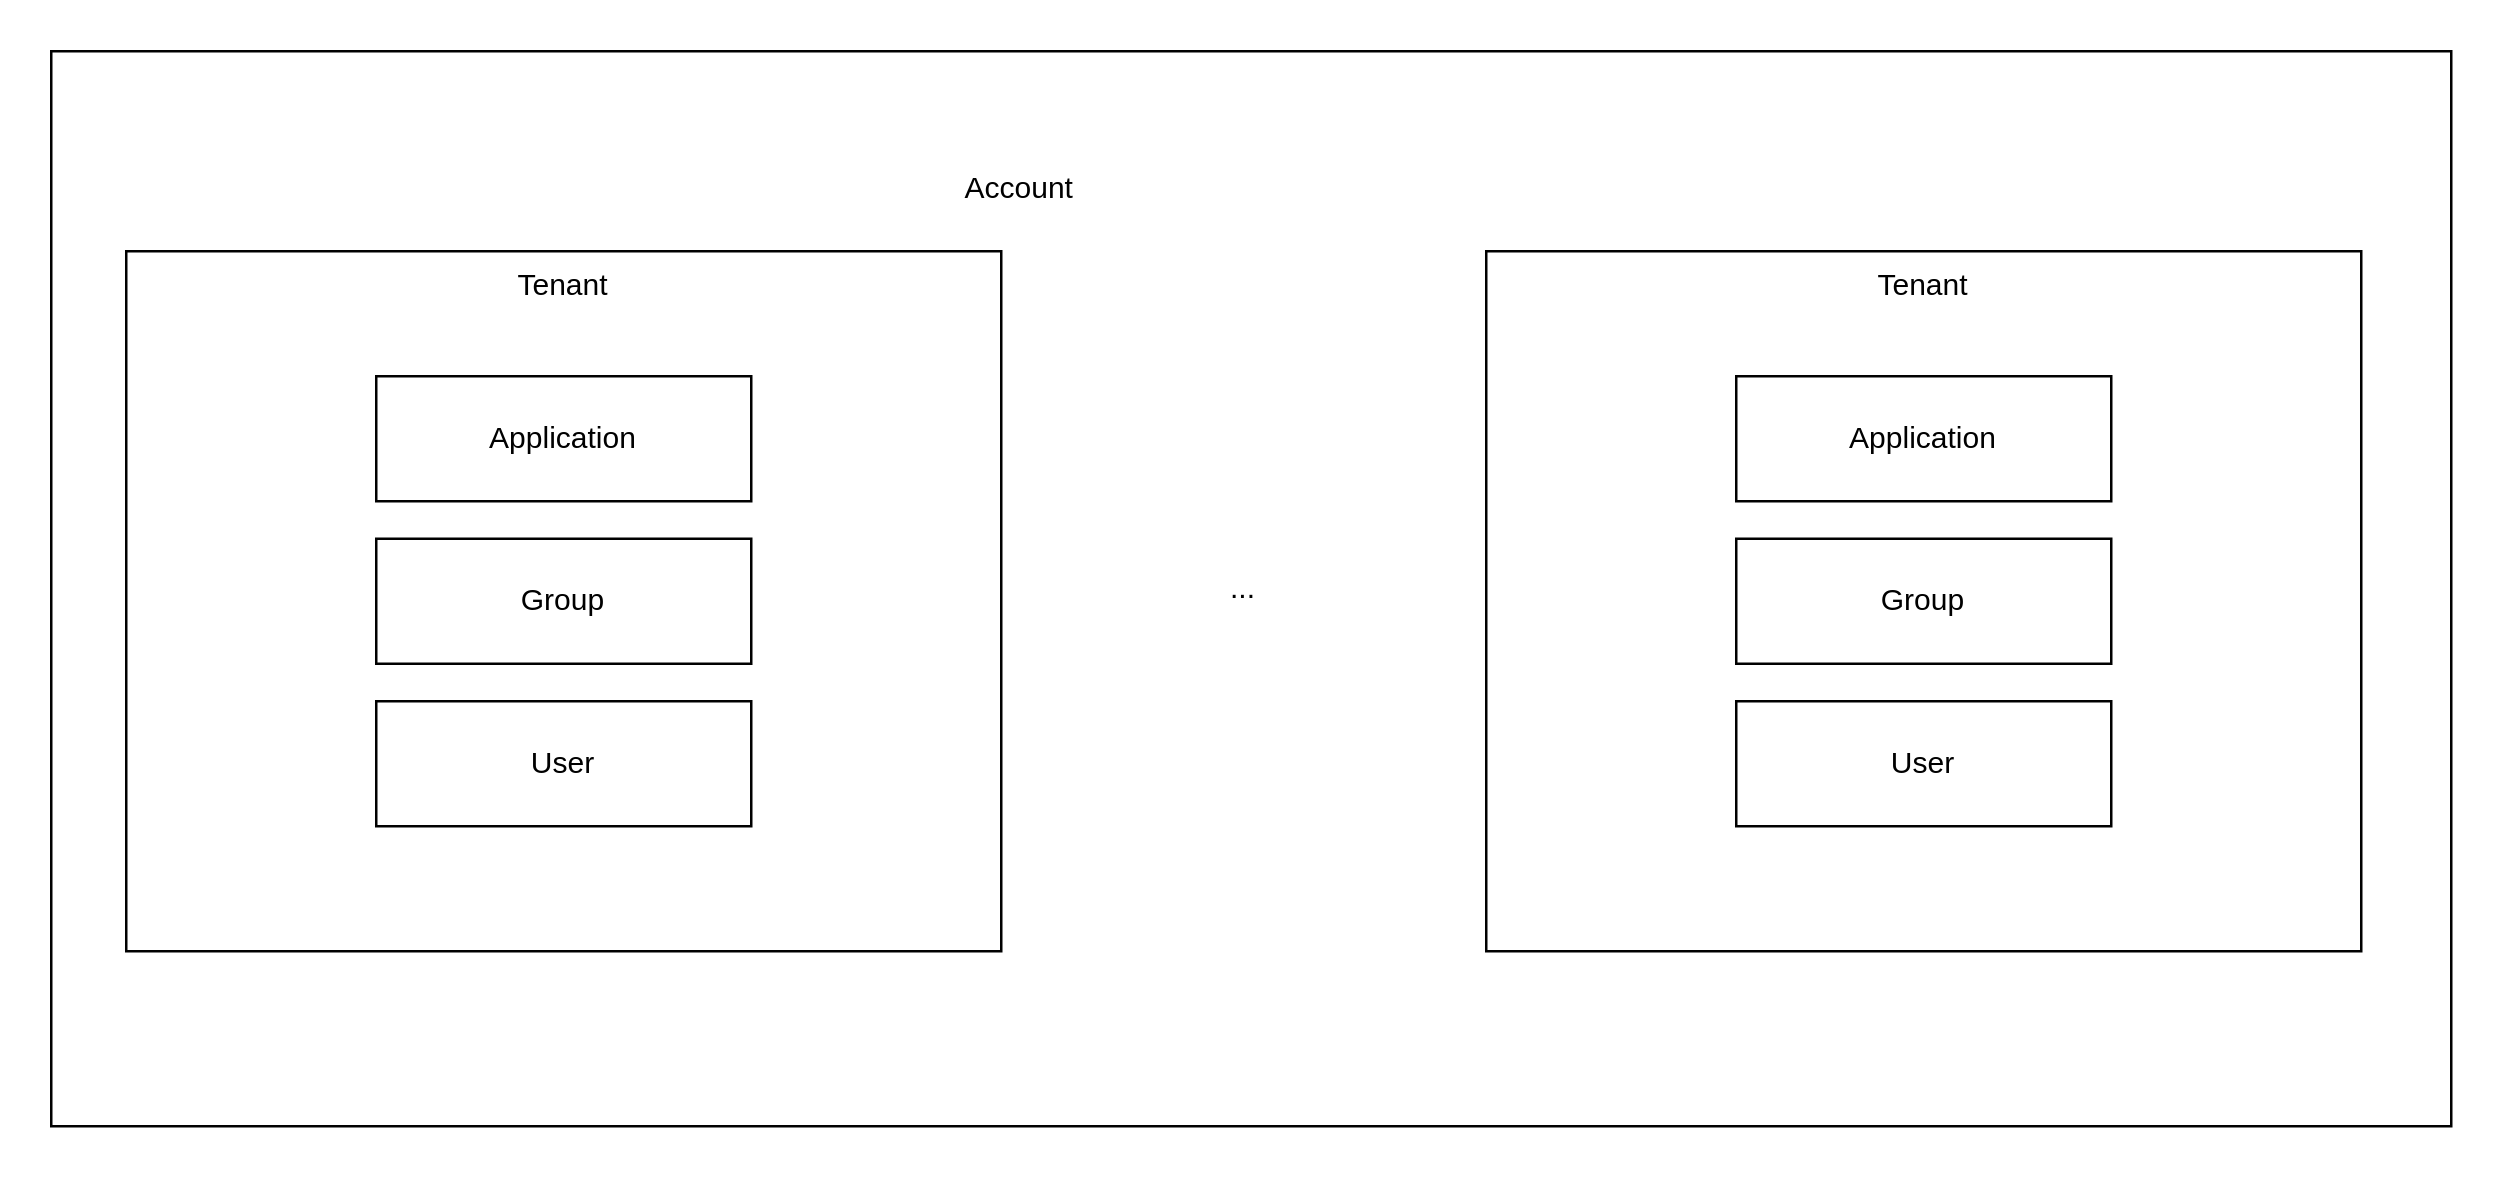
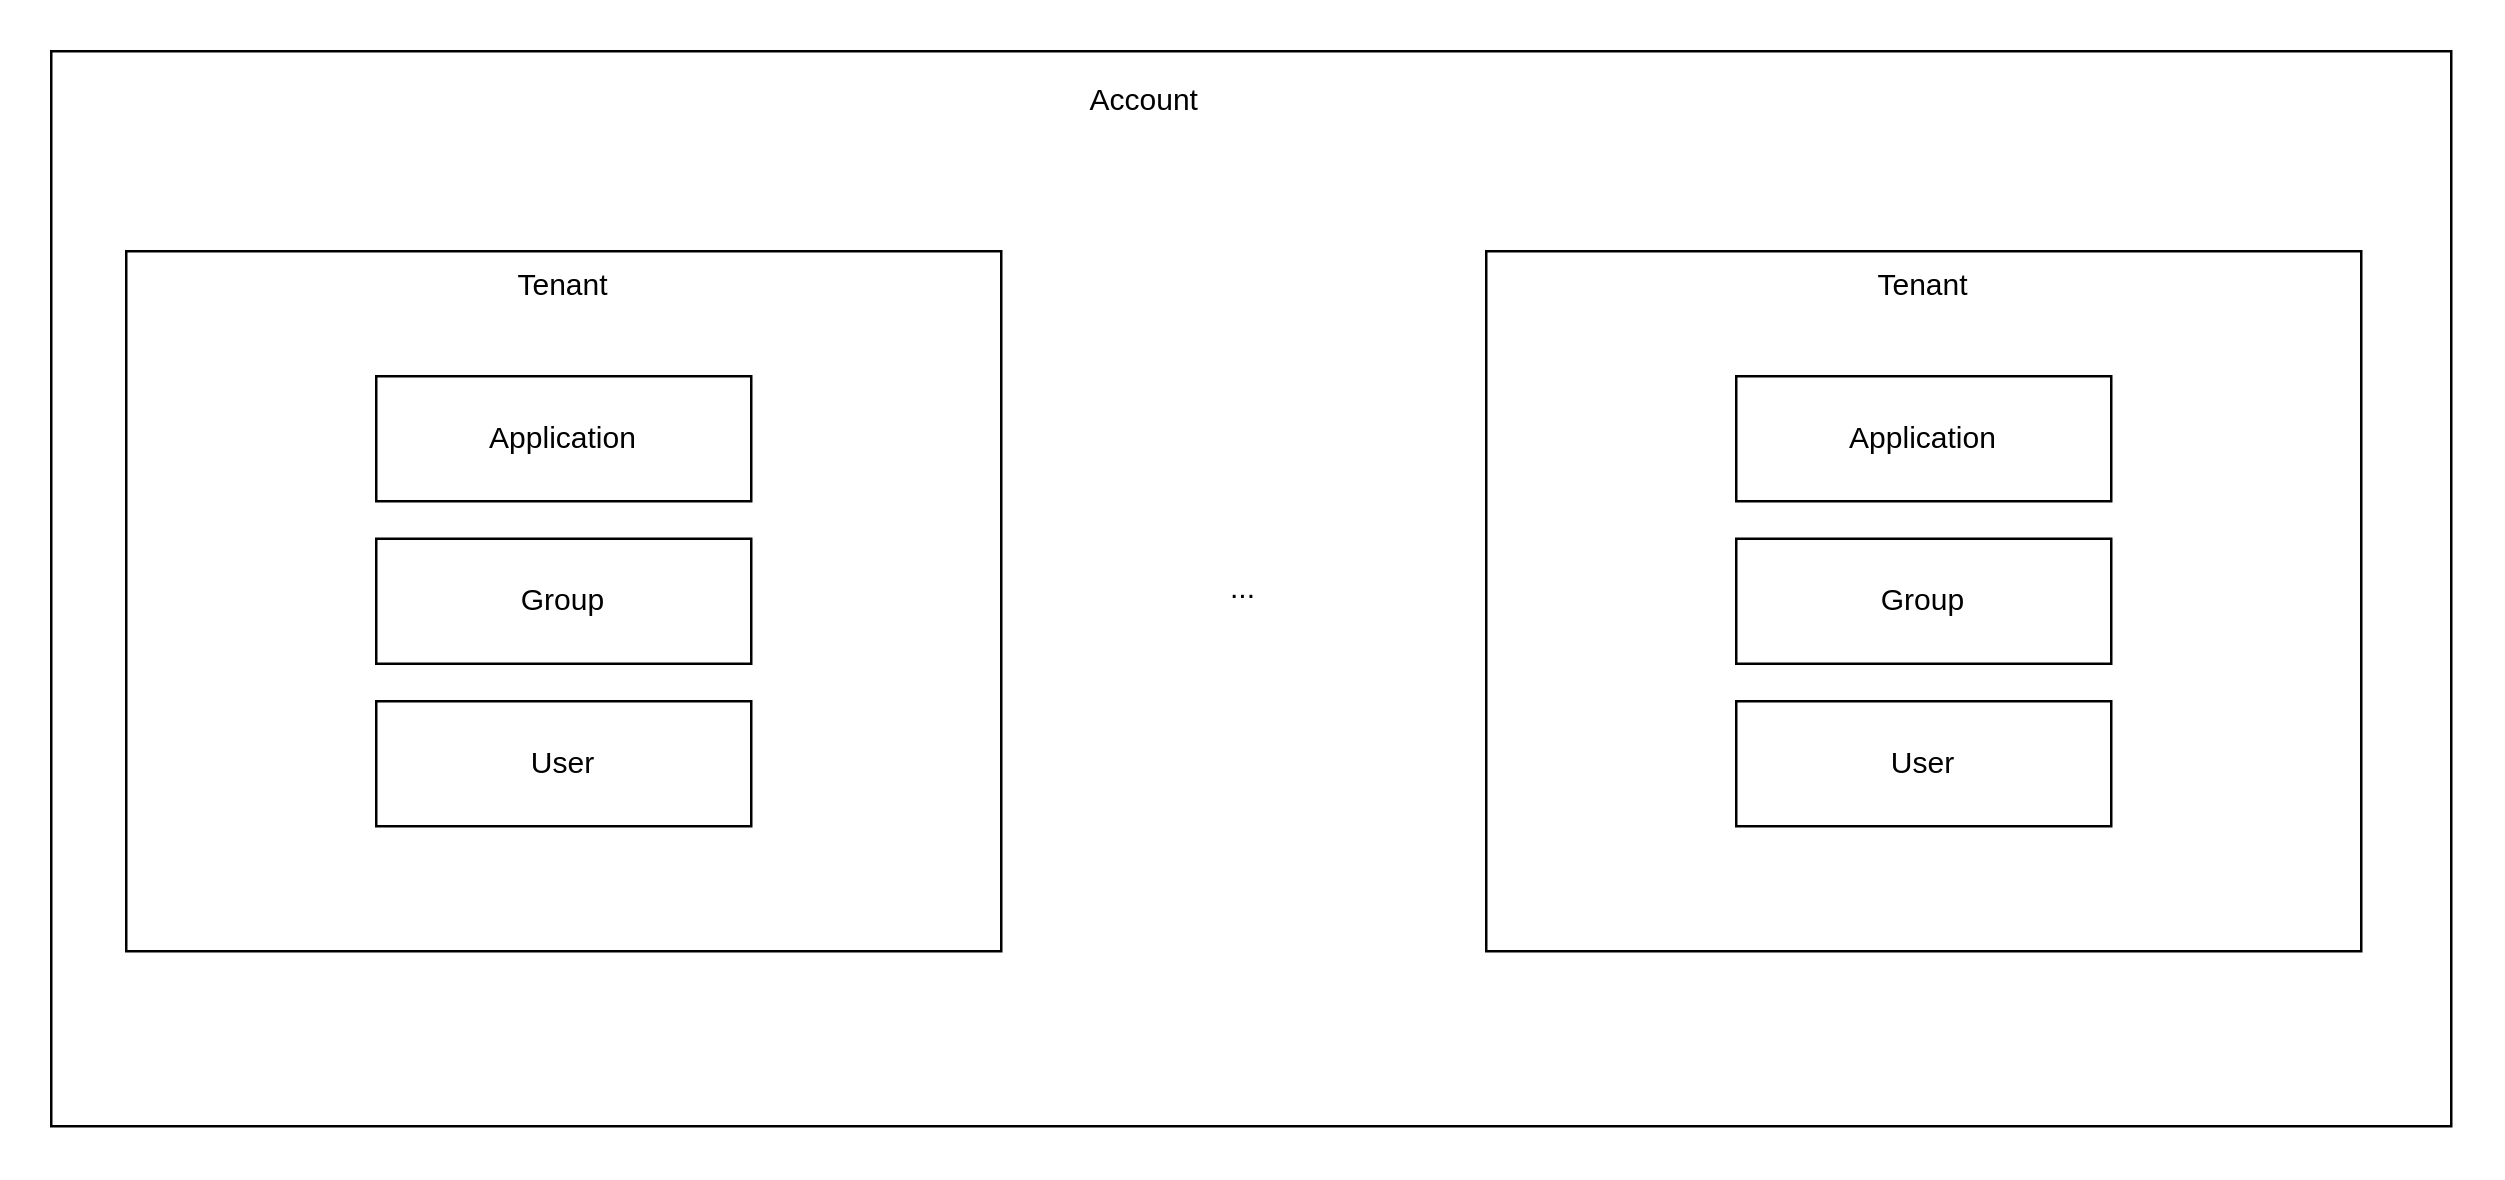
node "Account": moved (1020, 189) -> (1145, 101)
